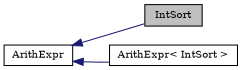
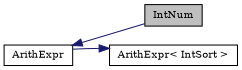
node "IntSort": label "IntSort" -> "IntNum"
edge "ArithExpr< IntSort >" -> "ArithExpr": reversed
